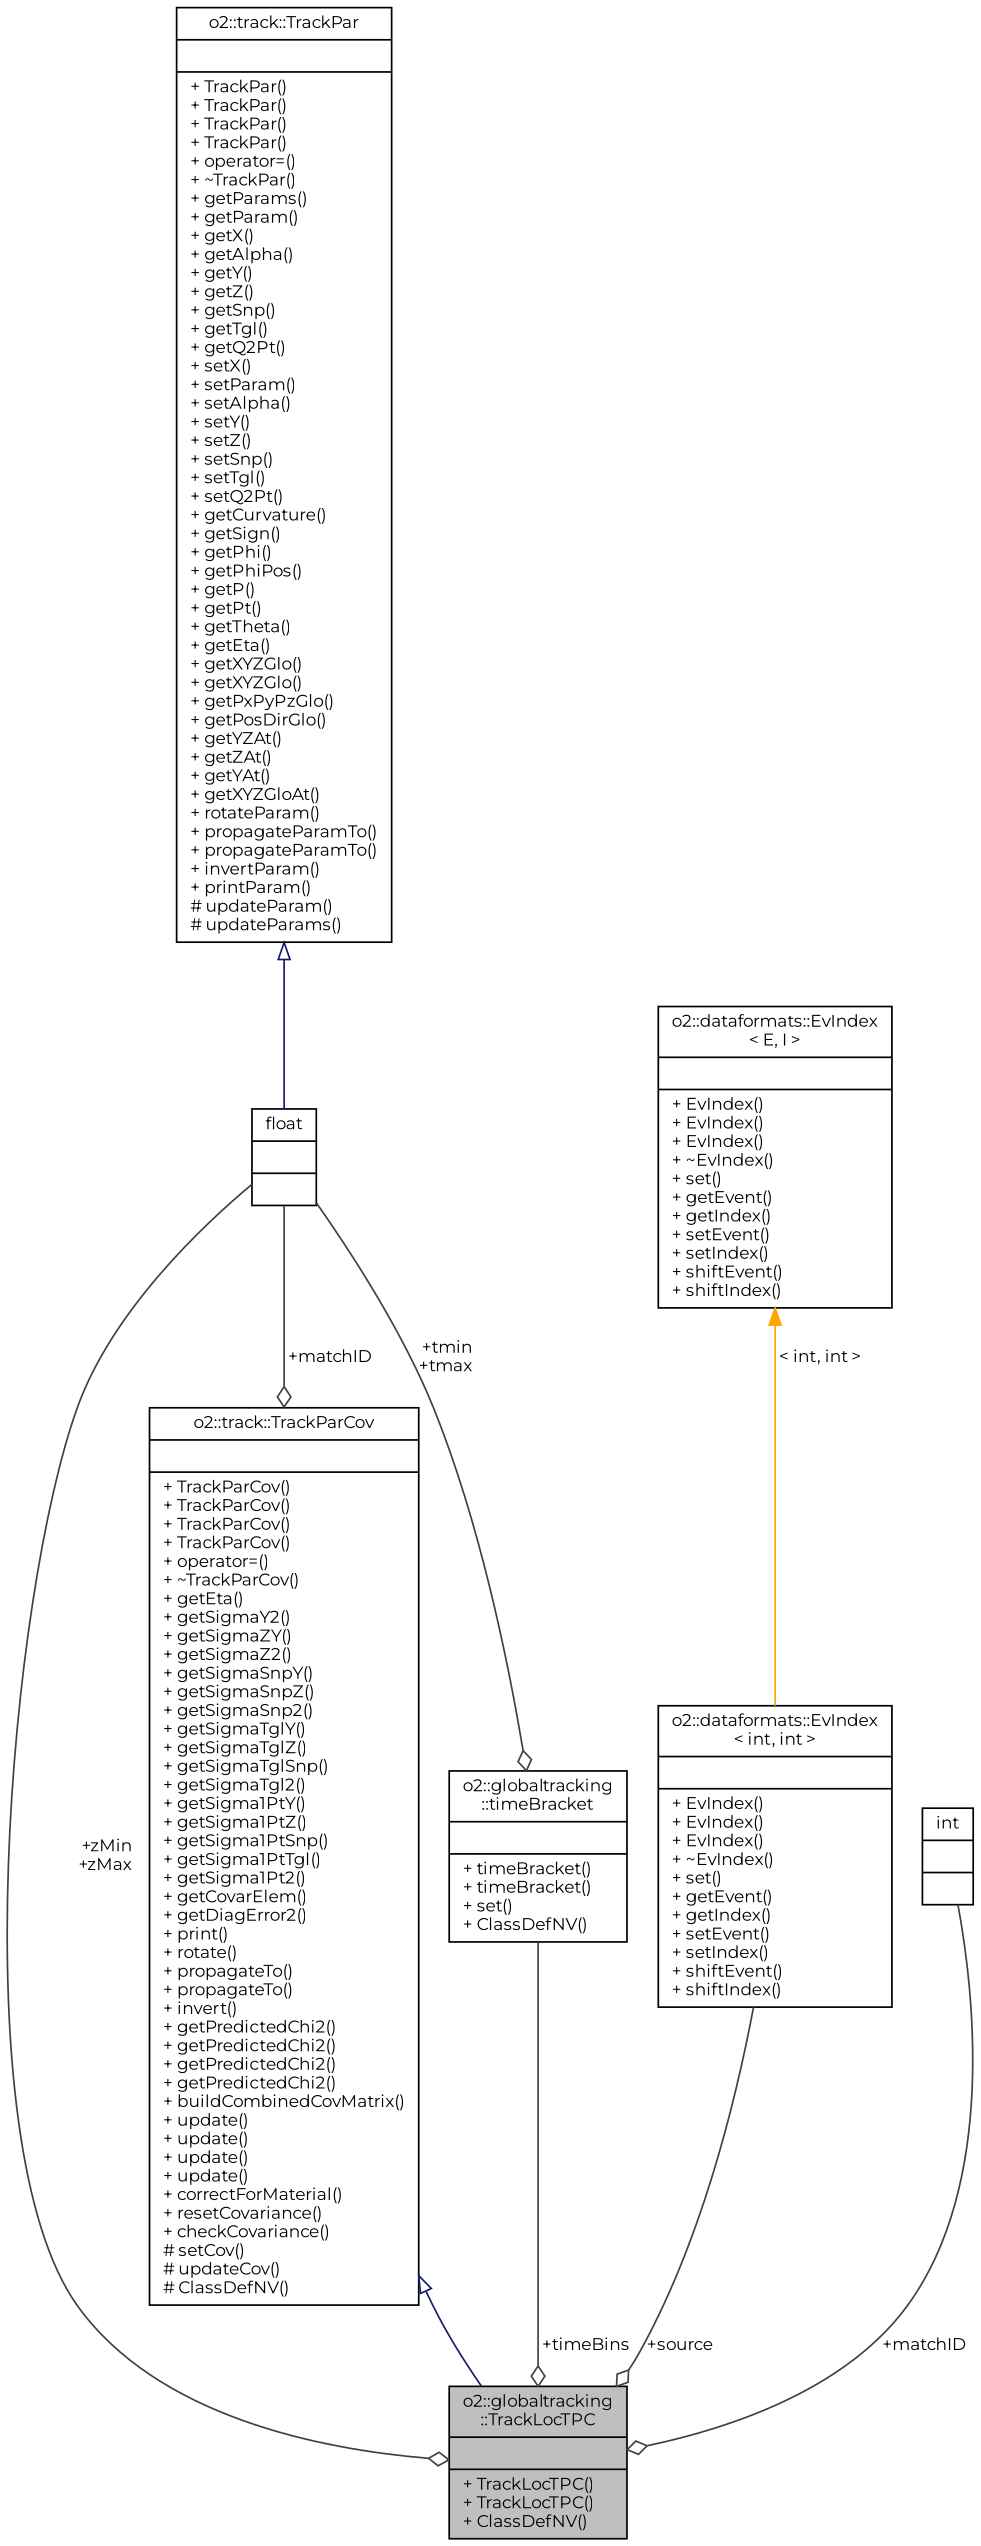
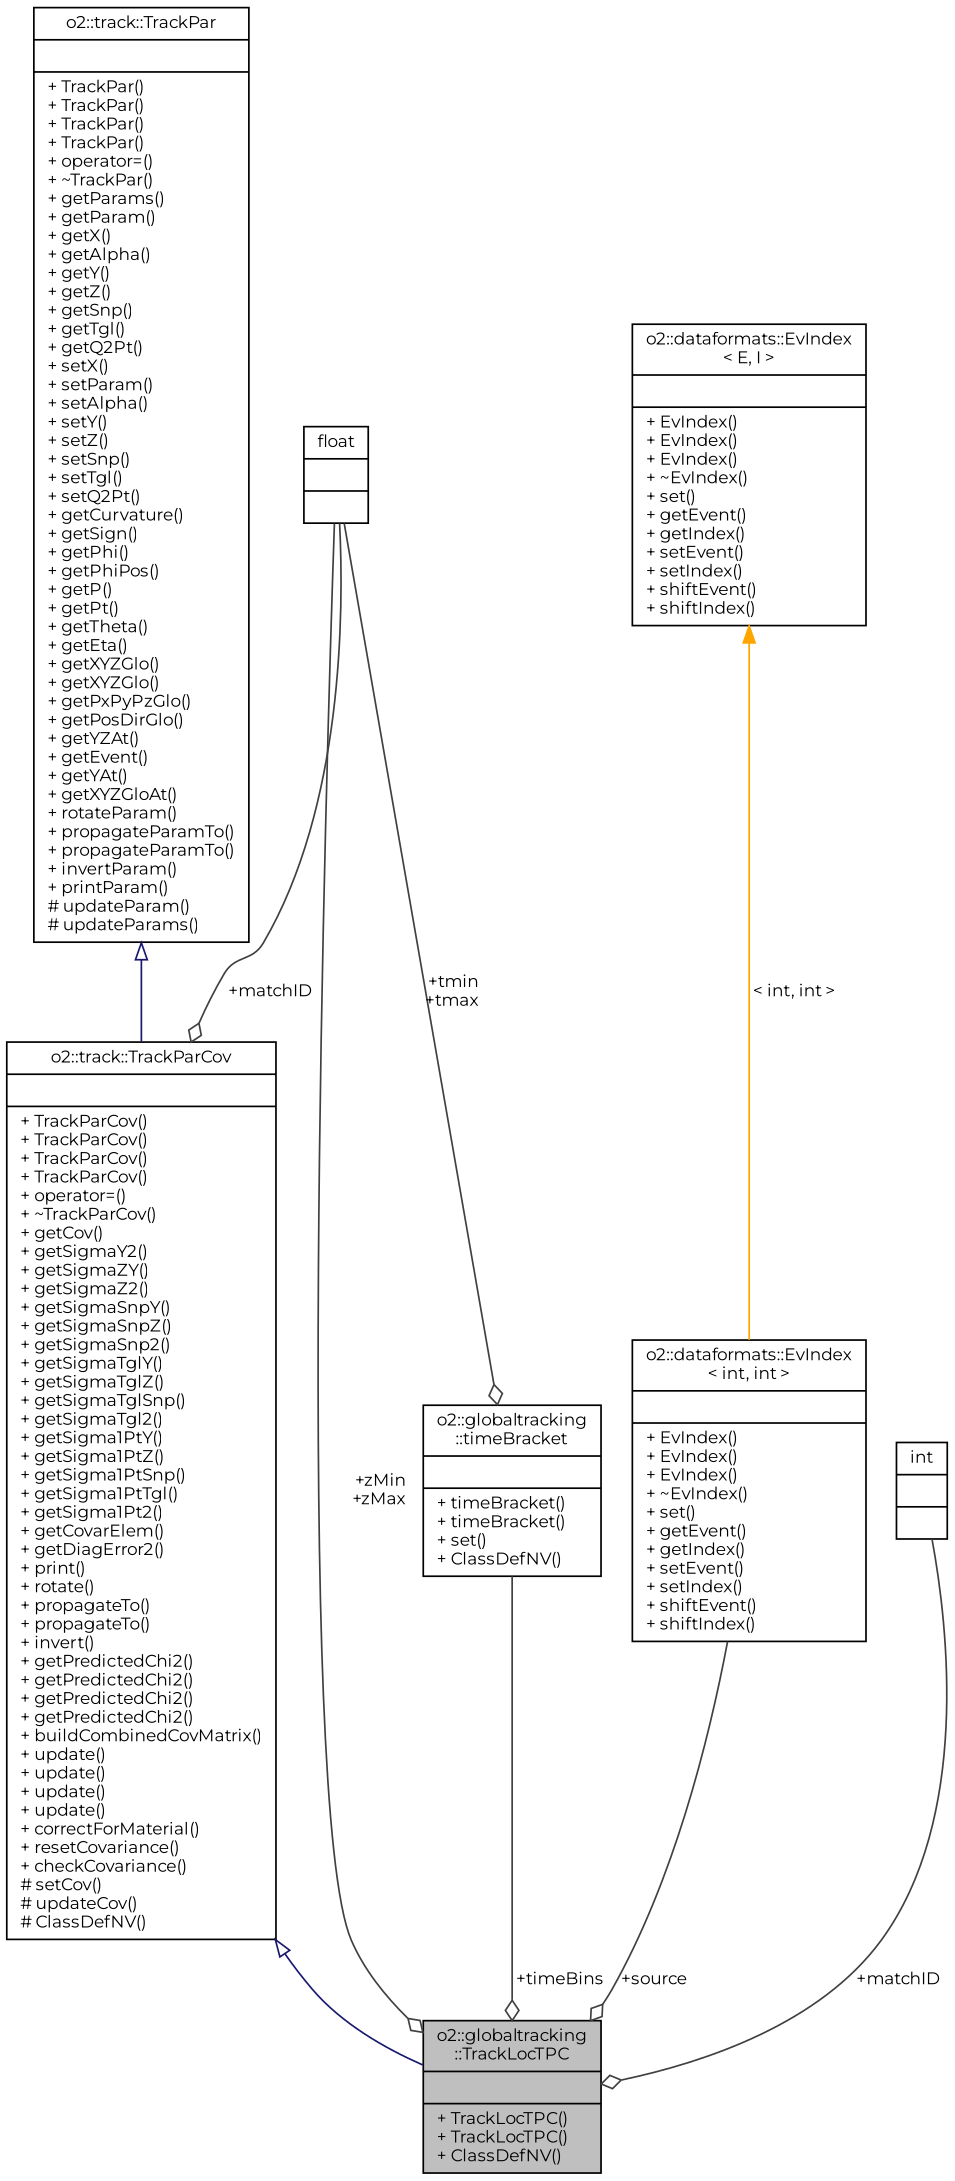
node "o2::track::TrackPar": text "+ getZAt()" -> "+ getEvent()"
edge "float" -> "o2::track::TrackPar": now "o2::track::TrackParCov" -> "o2::track::TrackPar"
node "o2::track::TrackParCov": text "+ getEta()" -> "+ getCov()"
